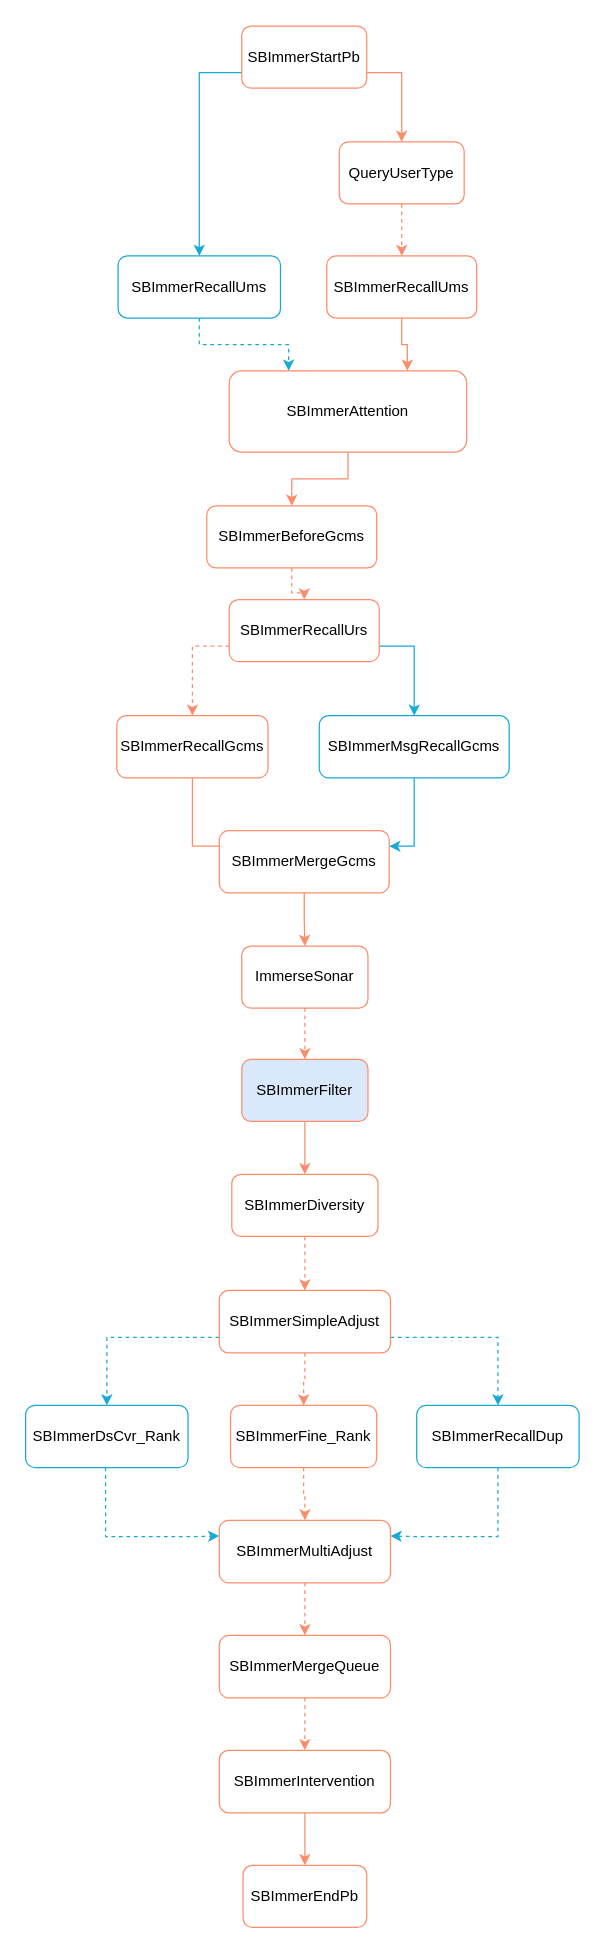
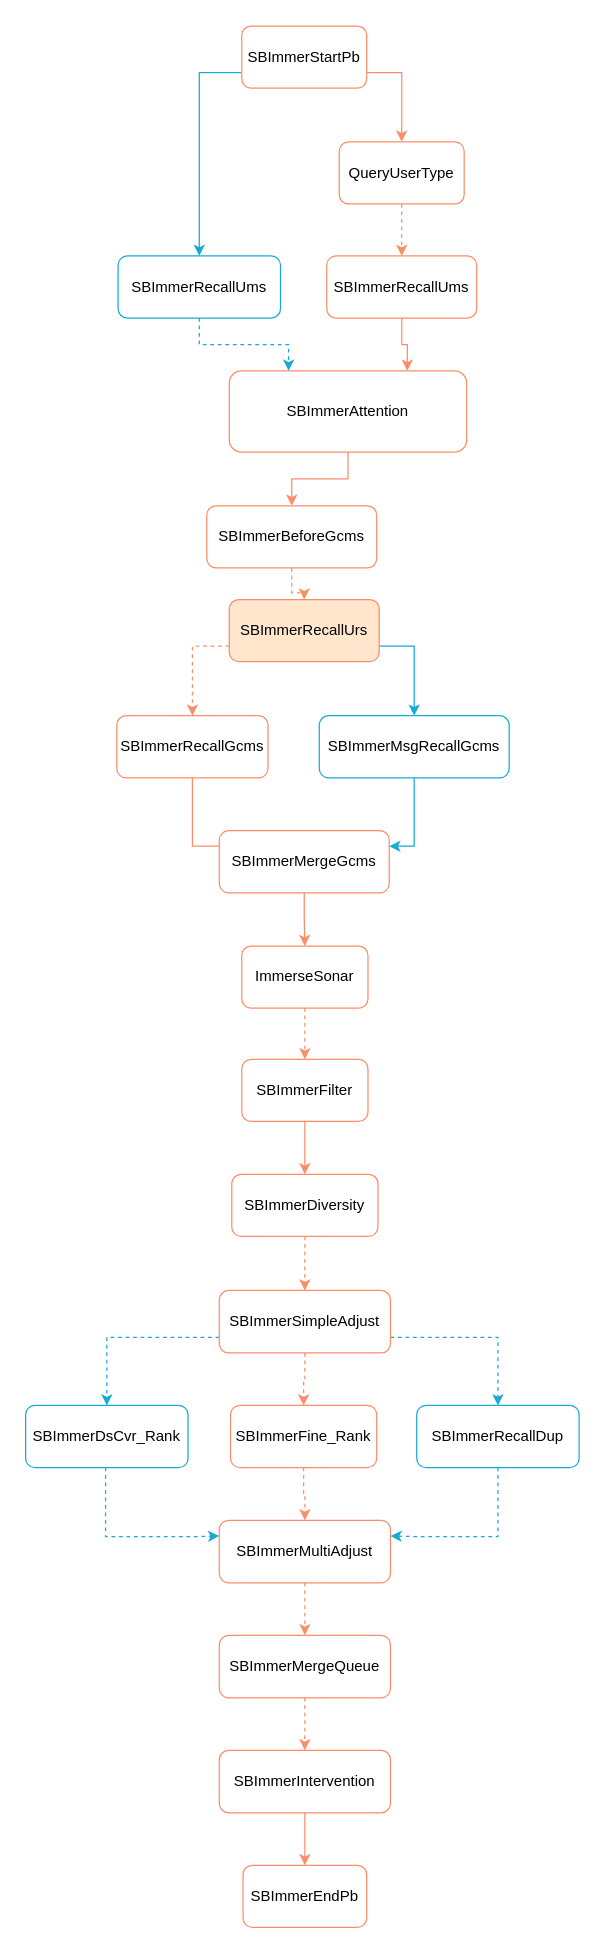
node "SBImmerRecallUrs": fillcolor #ffffff -> #ffe6cc
node "SBImmerFilter": fillcolor #dae8fc -> #ffffff
